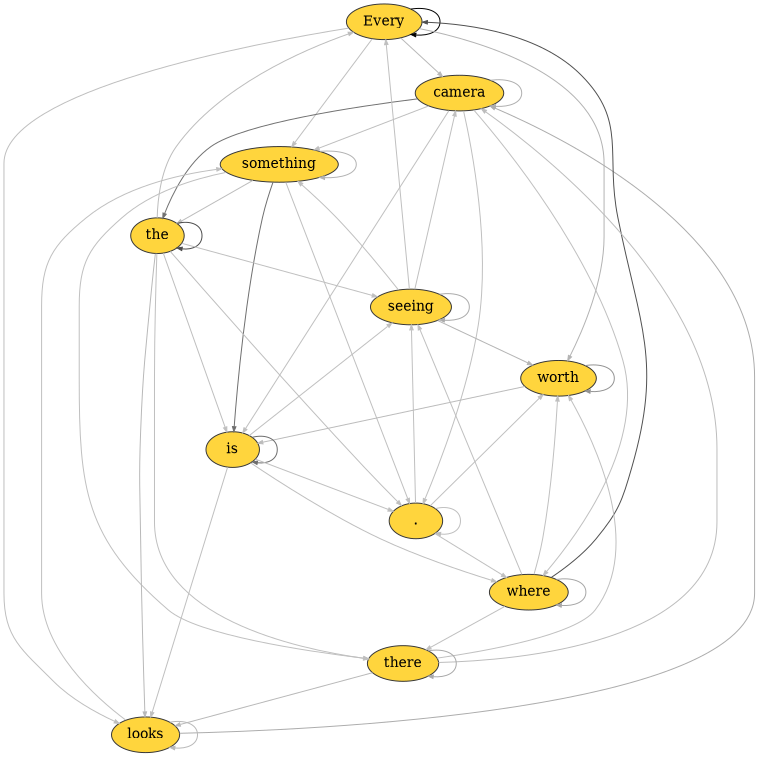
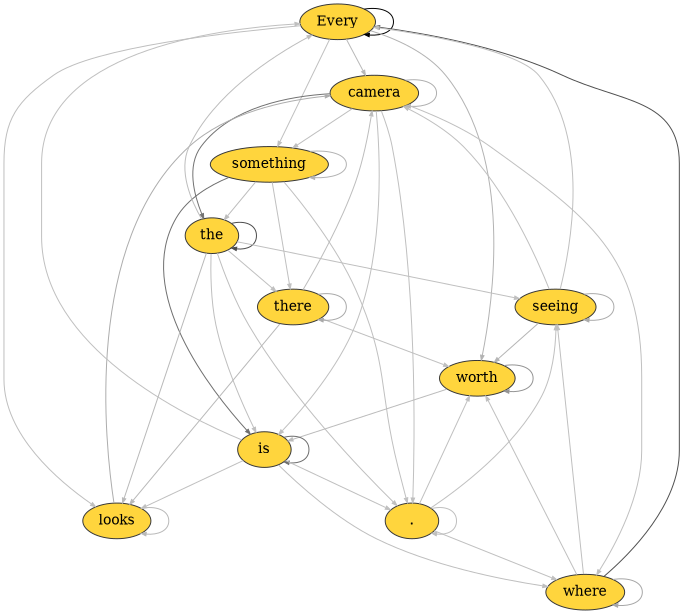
edge "seeing" -> "something": removed
edge "is" -> "seeing": now "is" -> "Every"
edge "looks" -> "something": removed
edge "where" -> "there": removed
